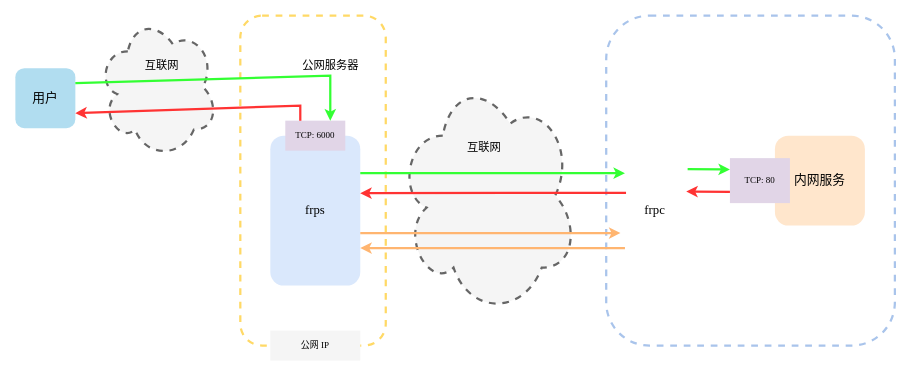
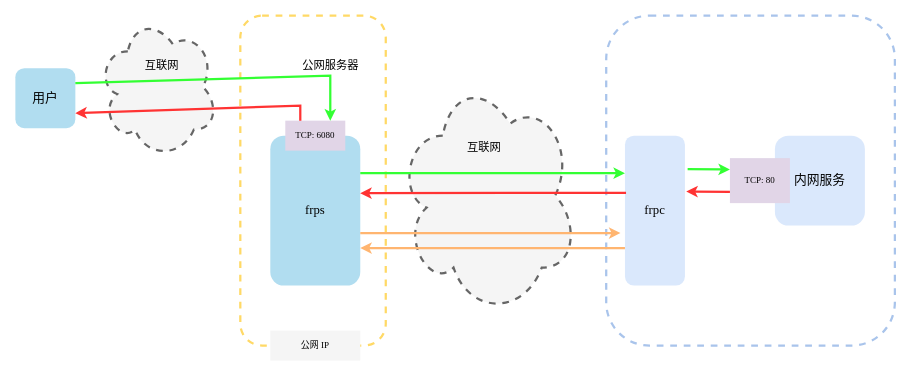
node "TCP: 6000": label "TCP: 6000" -> "TCP: 6080"
node "内网服务": fillcolor #ffe6cc -> #dae8fc
node "frps": fillcolor #dae8fc -> #b1ddf0
node "frpc": fillcolor #ffffff -> #dae8fc
